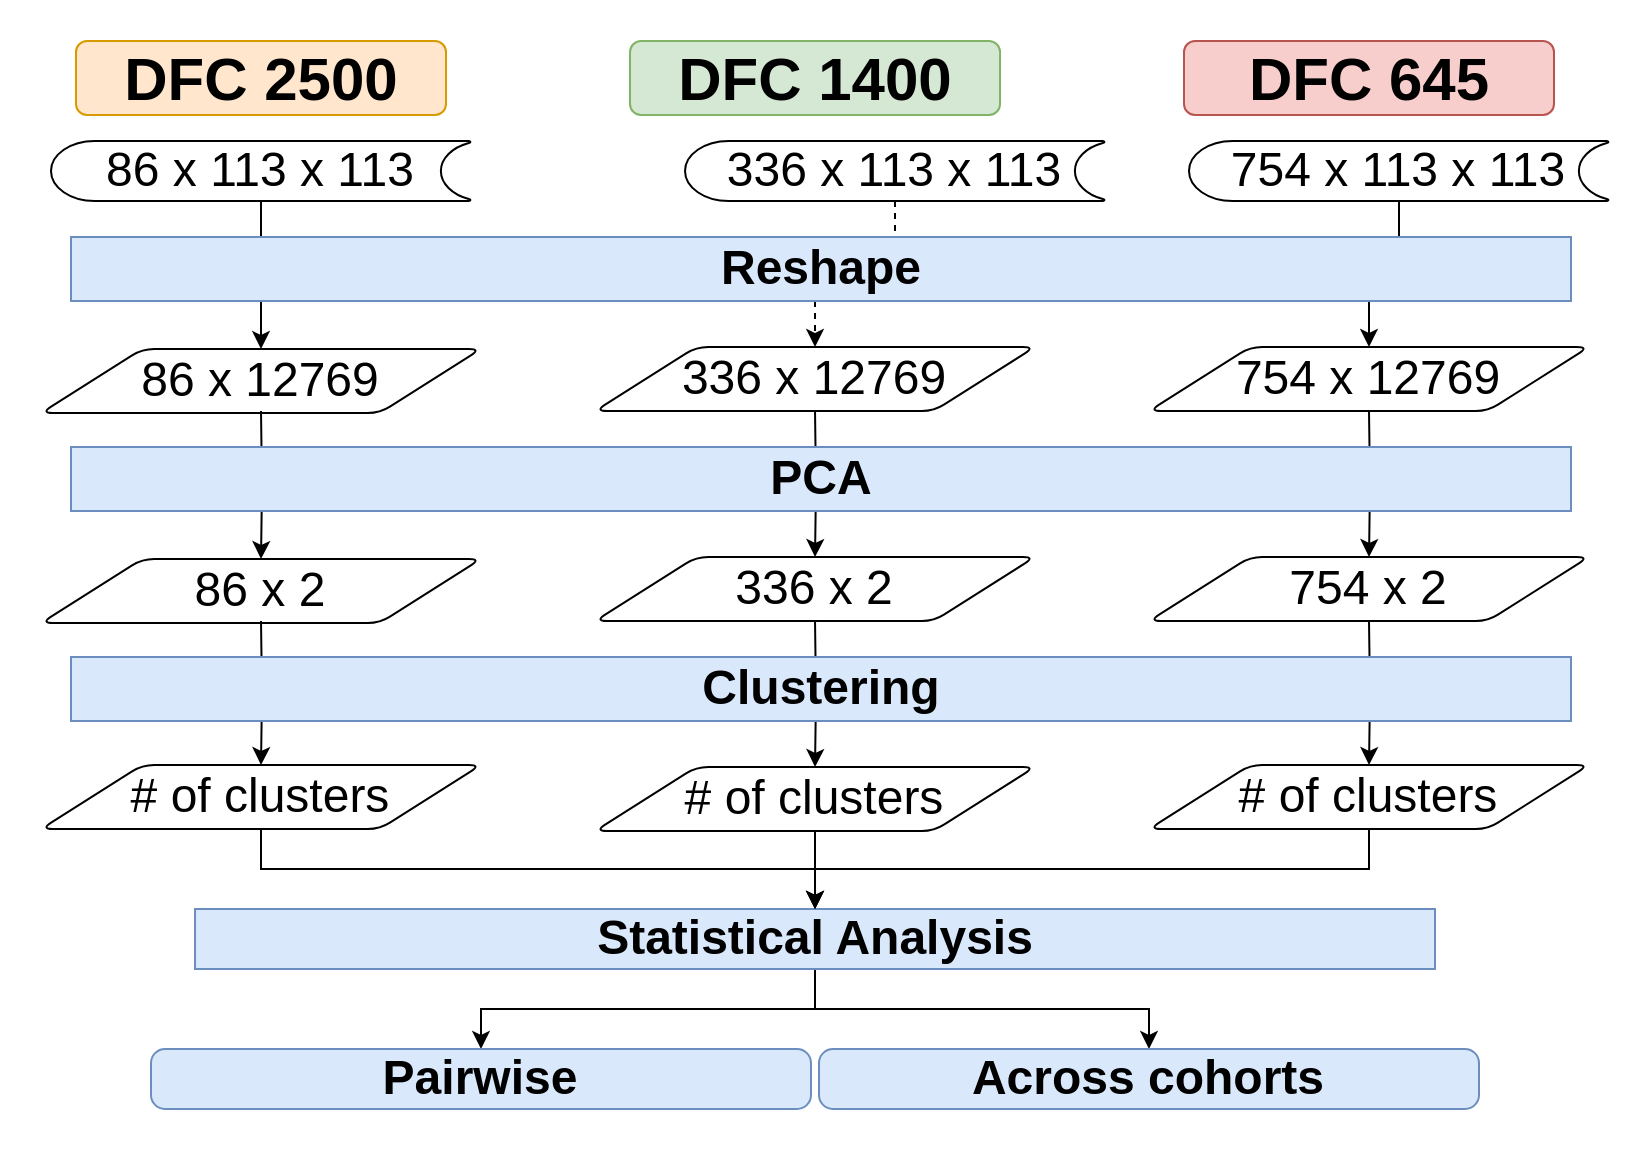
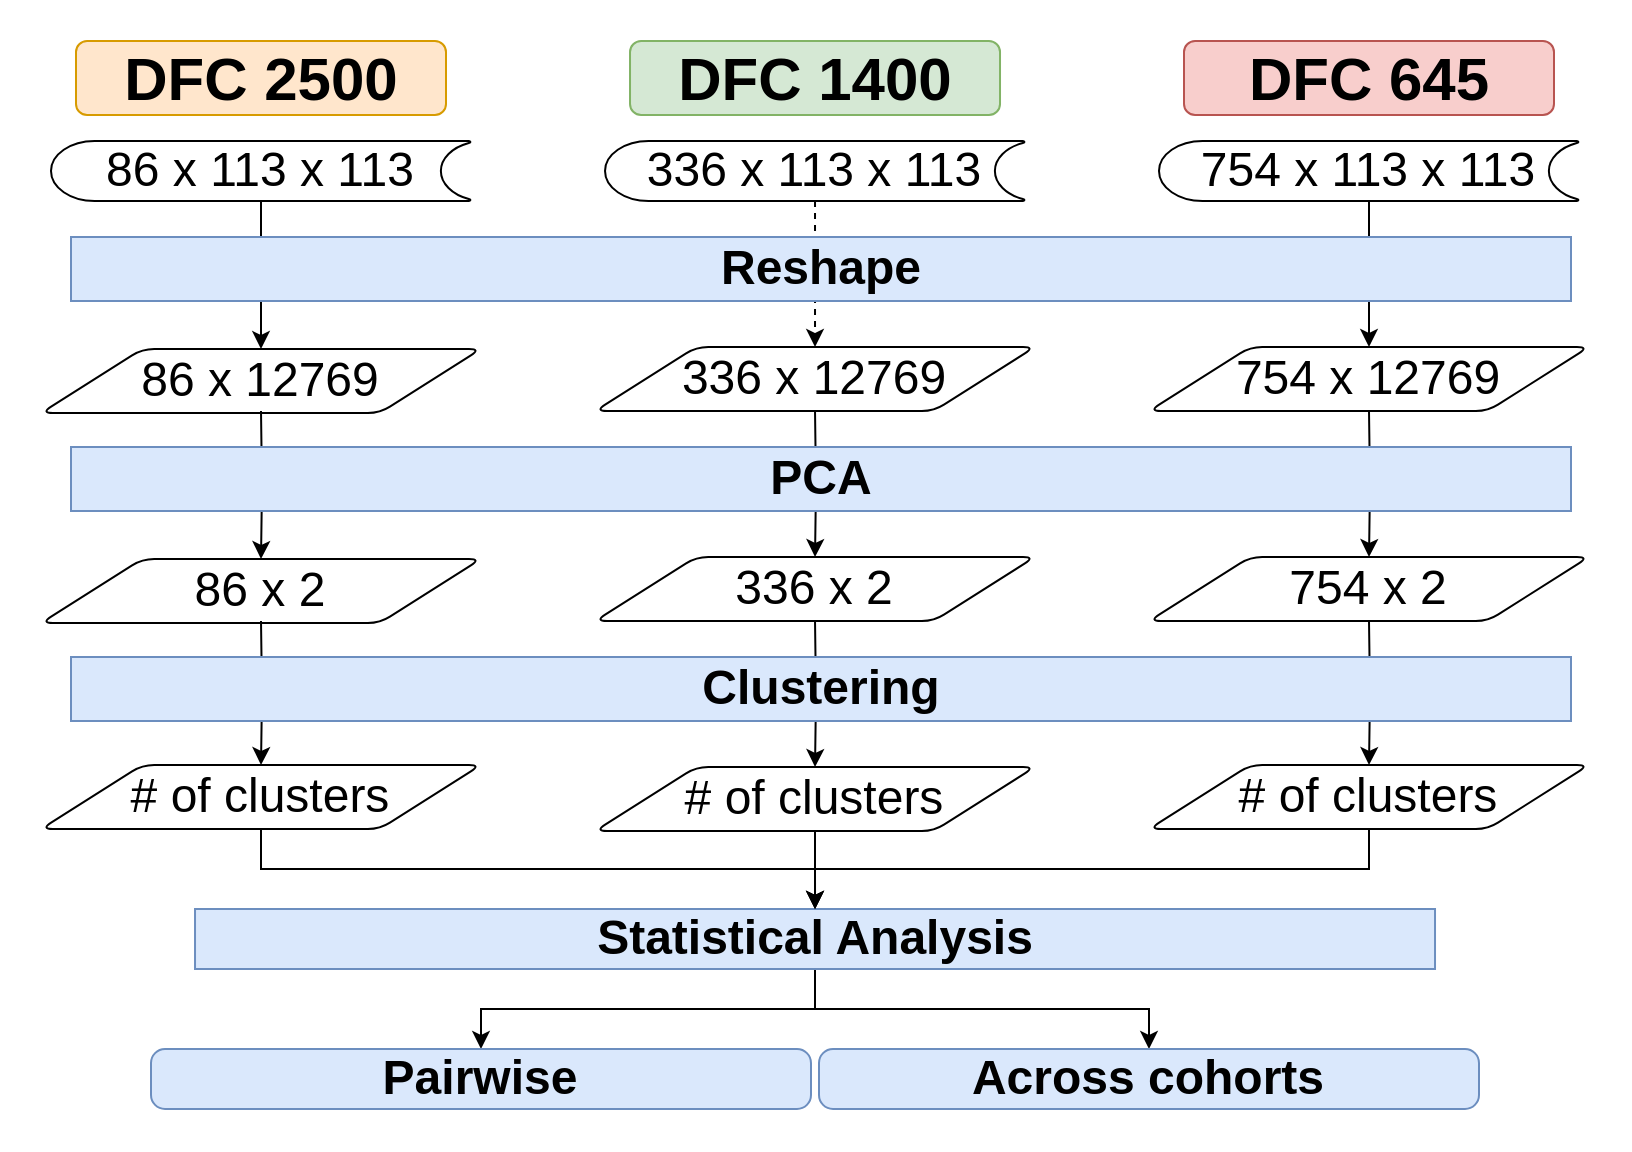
node "336 x 113 x 113": moved (895, 171) -> (815, 171)
node "754 x 113 x 113": moved (1399, 171) -> (1369, 171)
